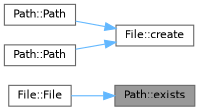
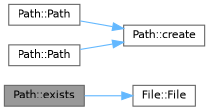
node "File::create": label "File::create" -> "Path::create"
edge "File::File" -> "Path::exists": reversed
